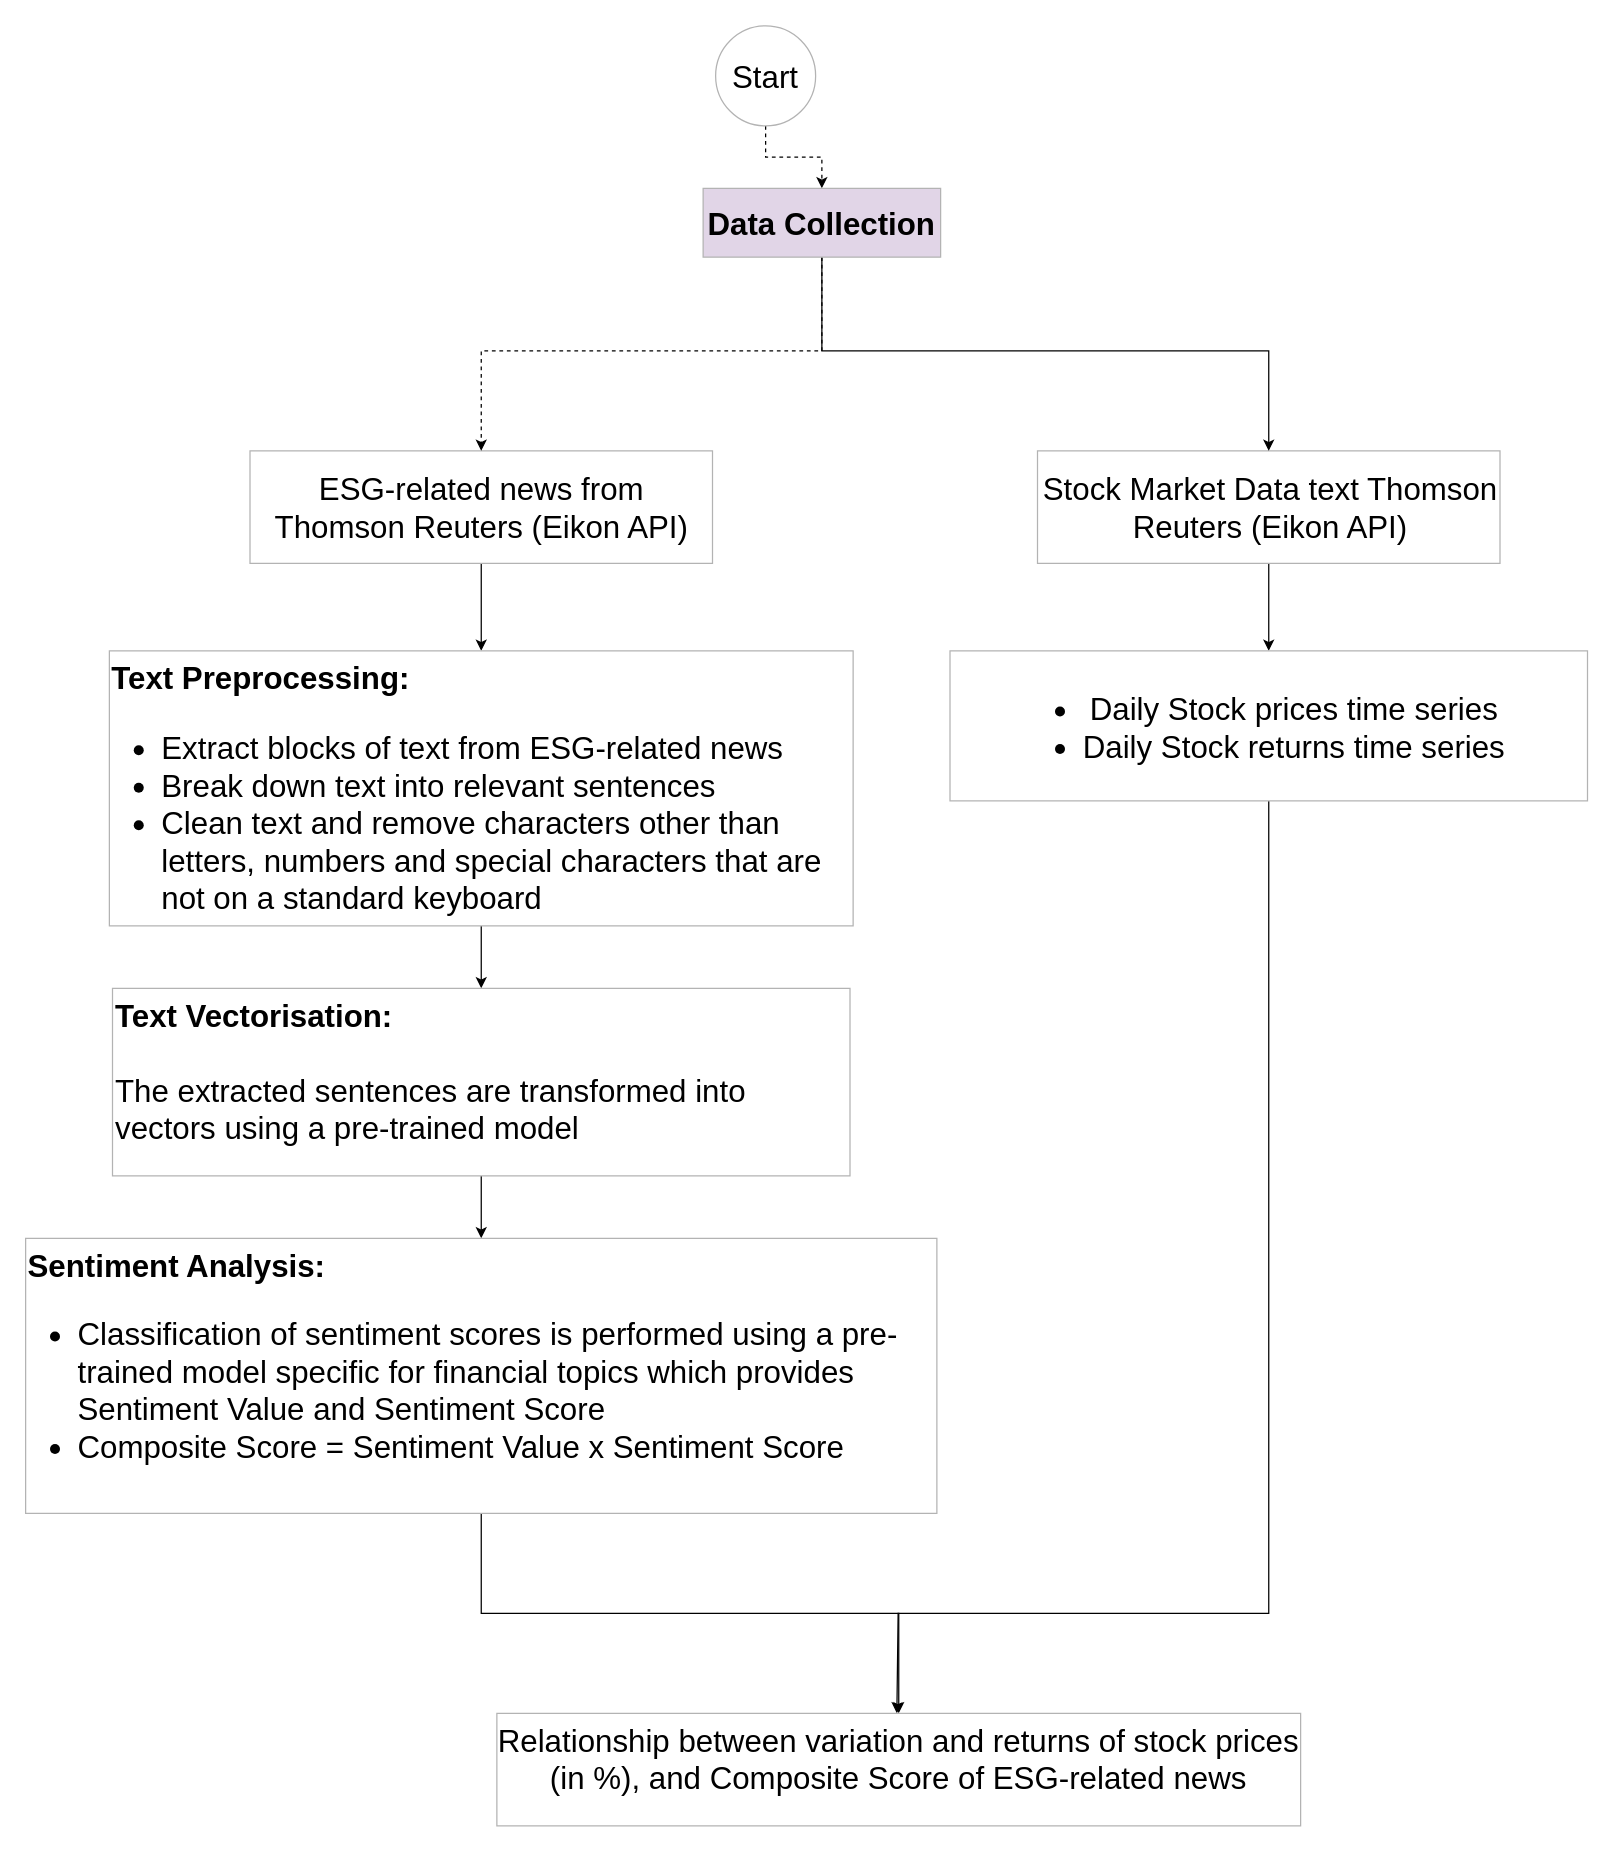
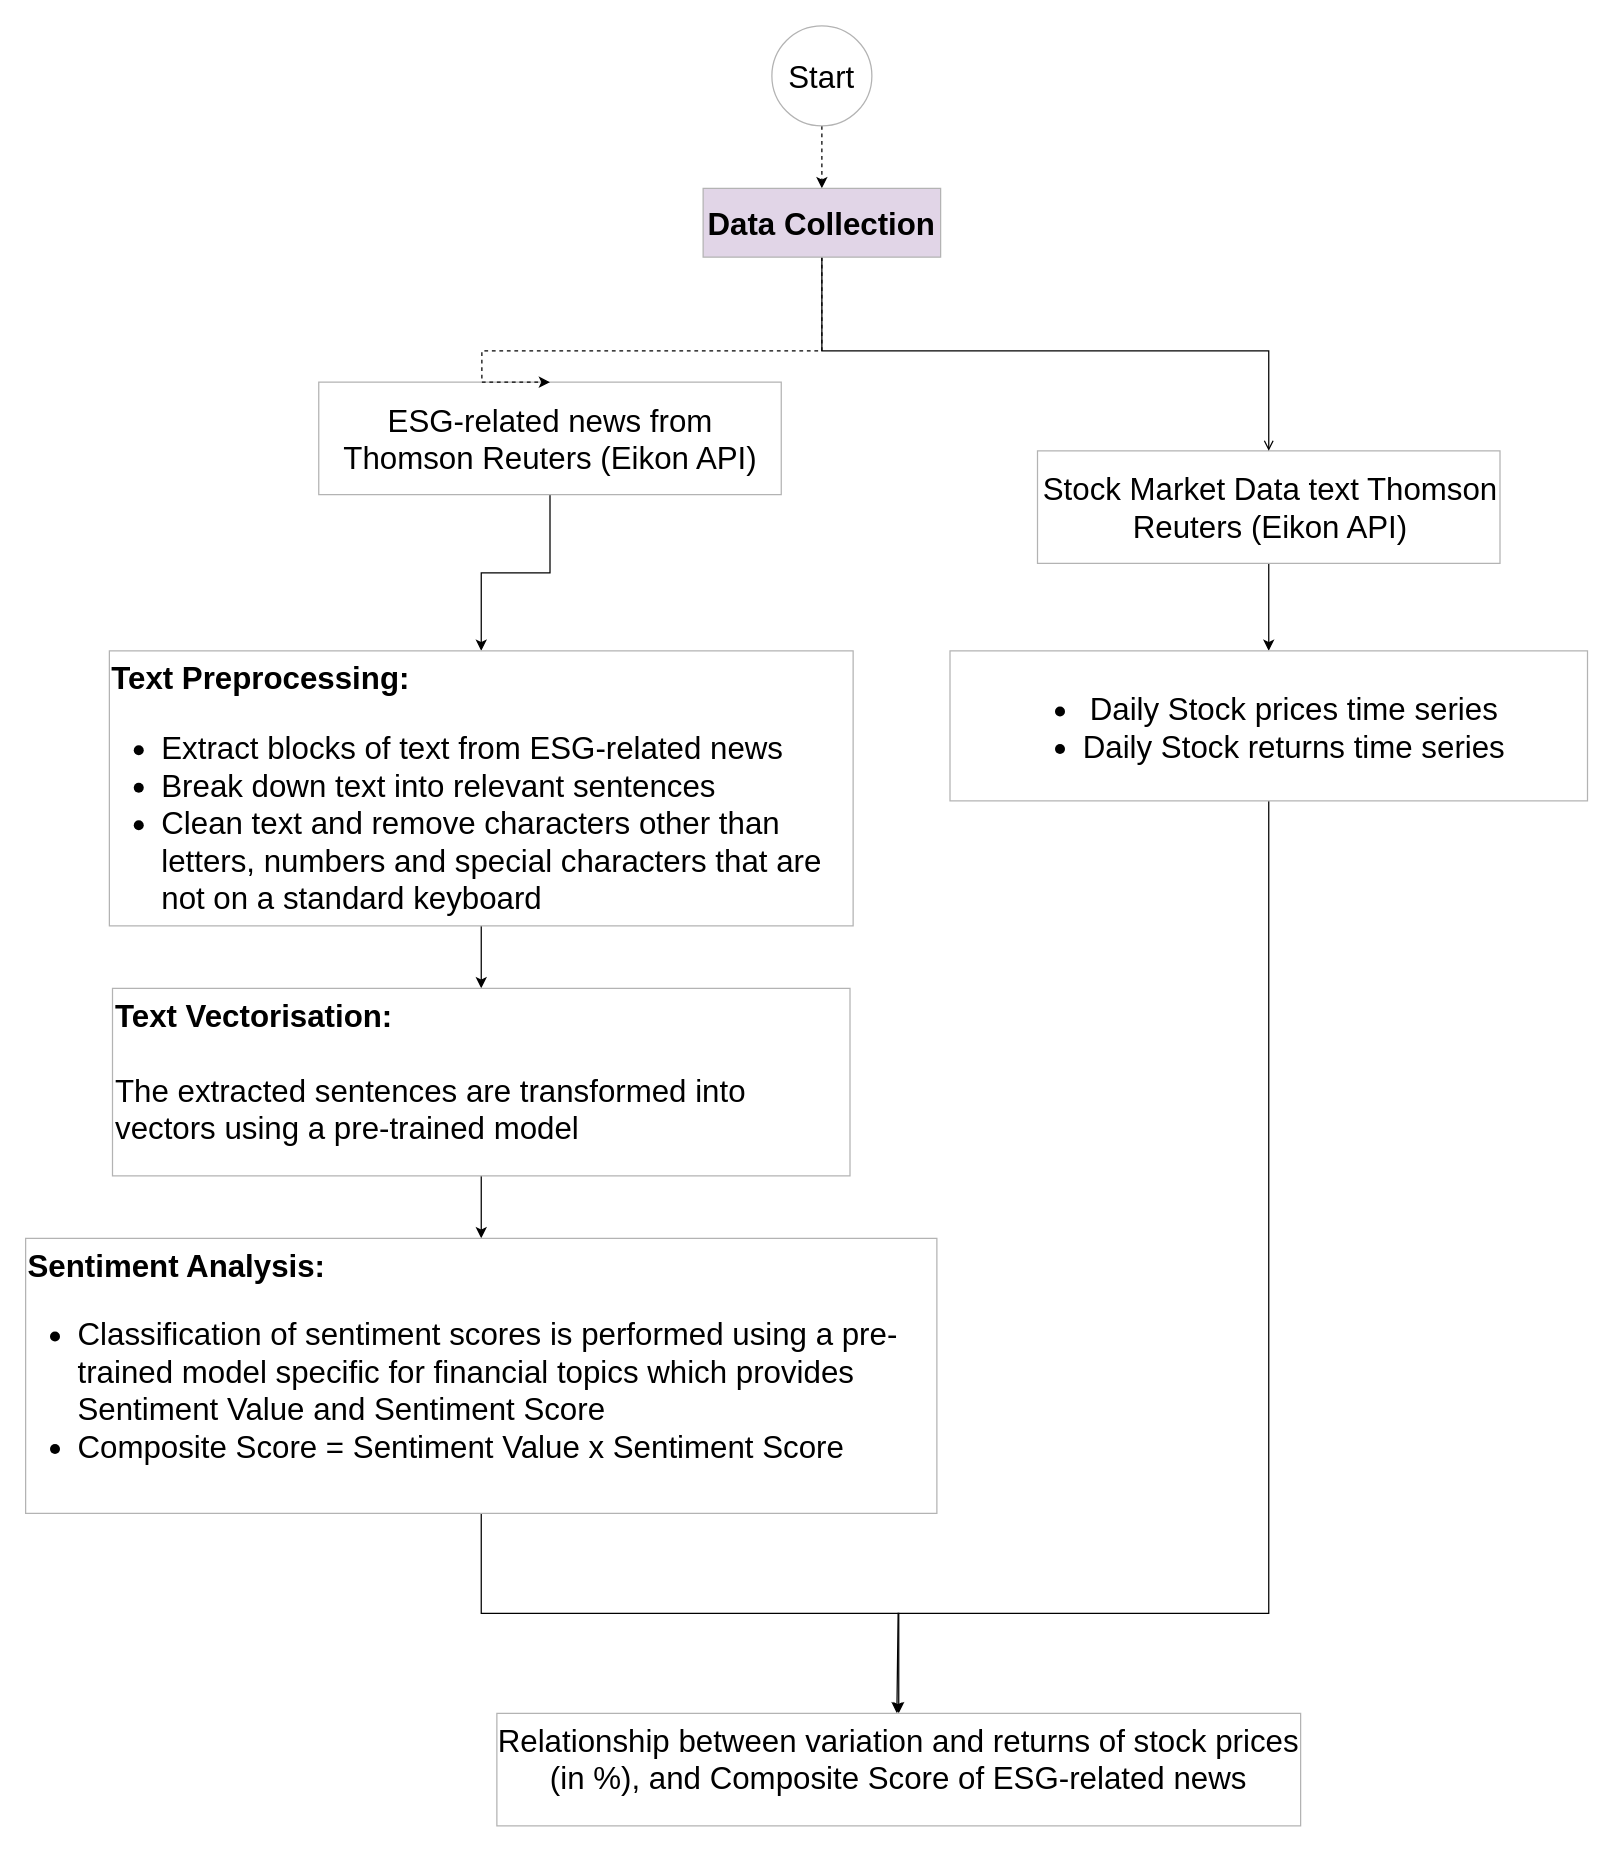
node "Start": moved (766, 76) -> (822, 76)
edge "Data Collection" -> "Stock Market Data text Thomson Reuters (Eikon API)": arrowhead classic -> open
node "ESG-related news from Thomson Reuters (Eikon API)": moved (481, 507) -> (550, 438)
